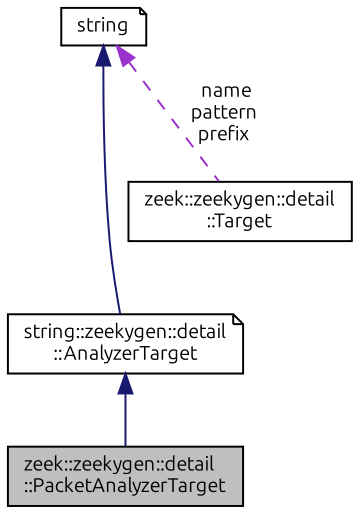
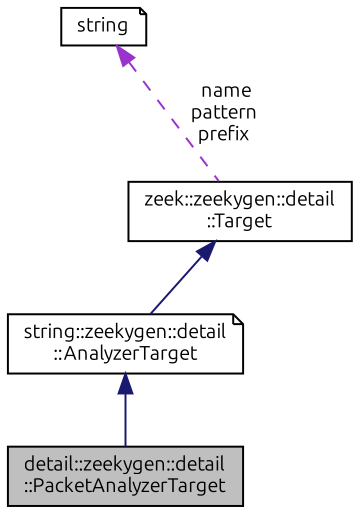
edge "string::zeekygen::detail ::AnalyzerTarget" -> "string": now "string::zeekygen::detail ::AnalyzerTarget" -> "zeek::zeekygen::detail ::Target"
node "zeek::zeekygen::detail ::PacketAnalyzerTarget": label "zeek::zeekygen::detail ::PacketAnalyzerTarget" -> "detail::zeekygen::detail ::PacketAnalyzerTarget"
